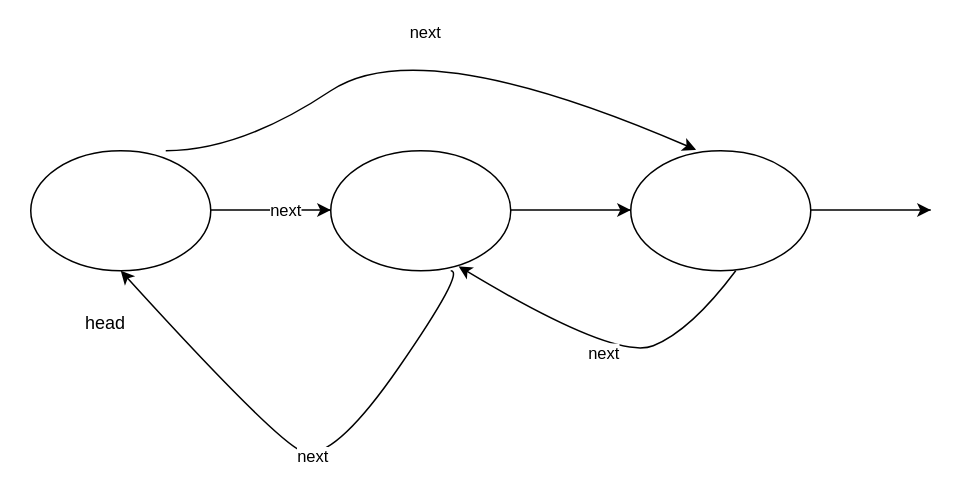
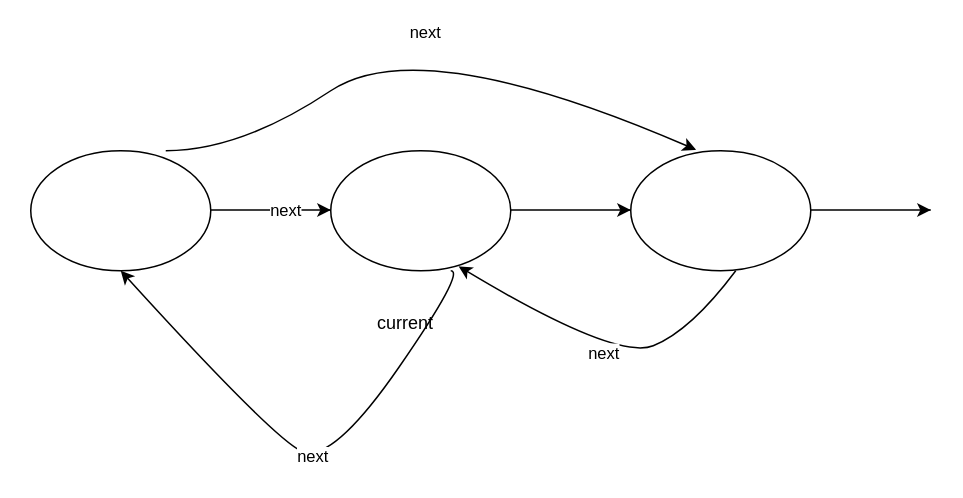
node "head": removed
node "current": added
